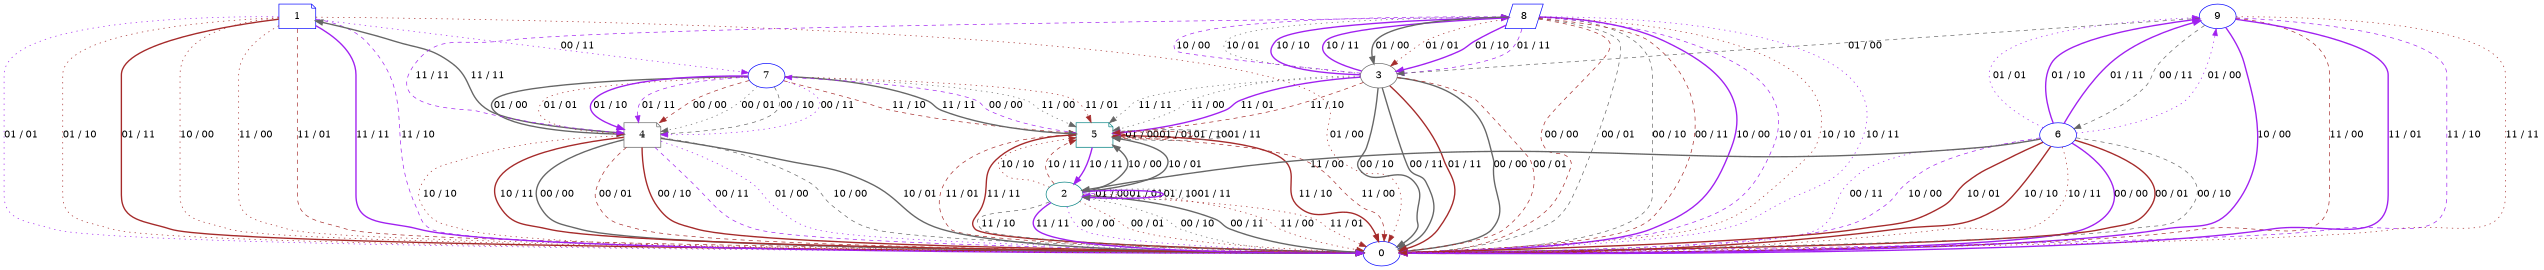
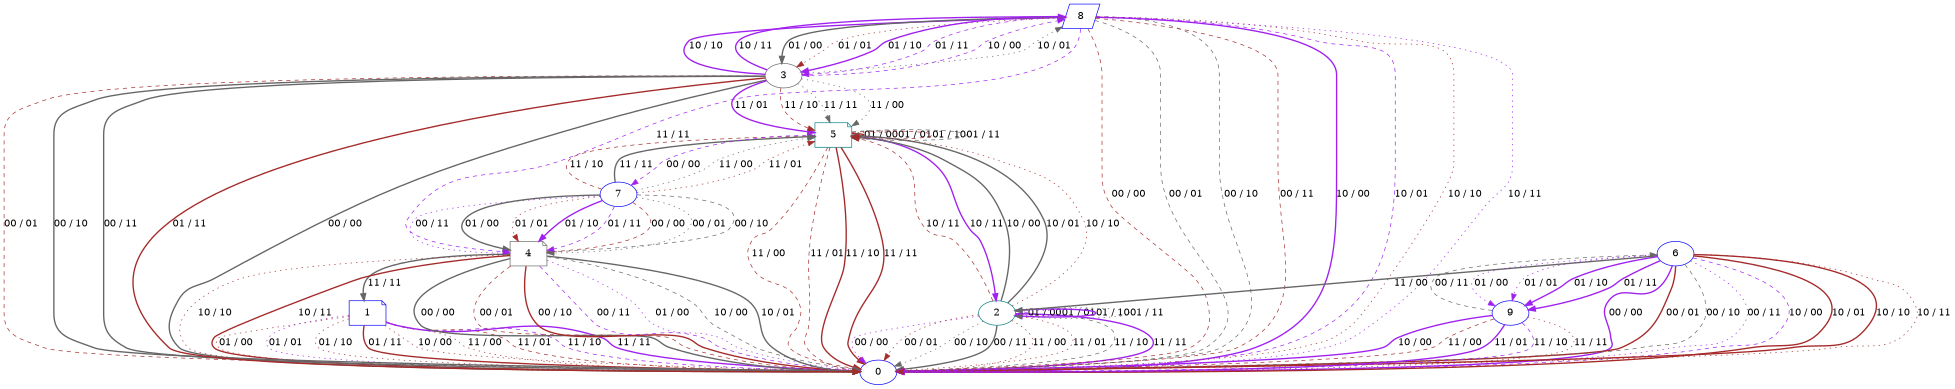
edge "9" -> "3": removed, label "01 / 00"
edge "1" -> "7": removed, label "00 / 11"
